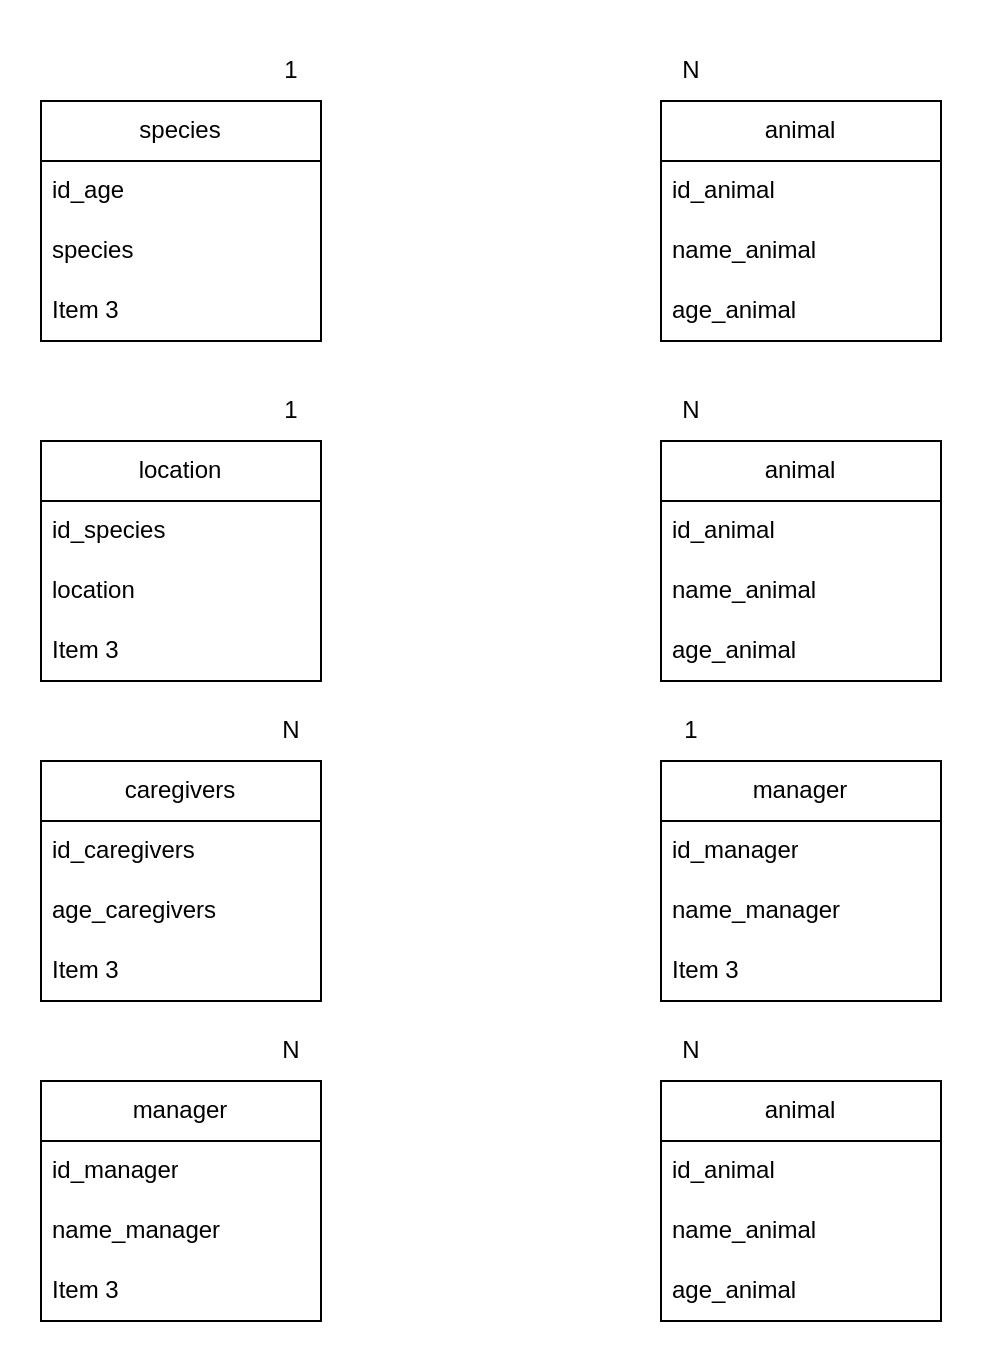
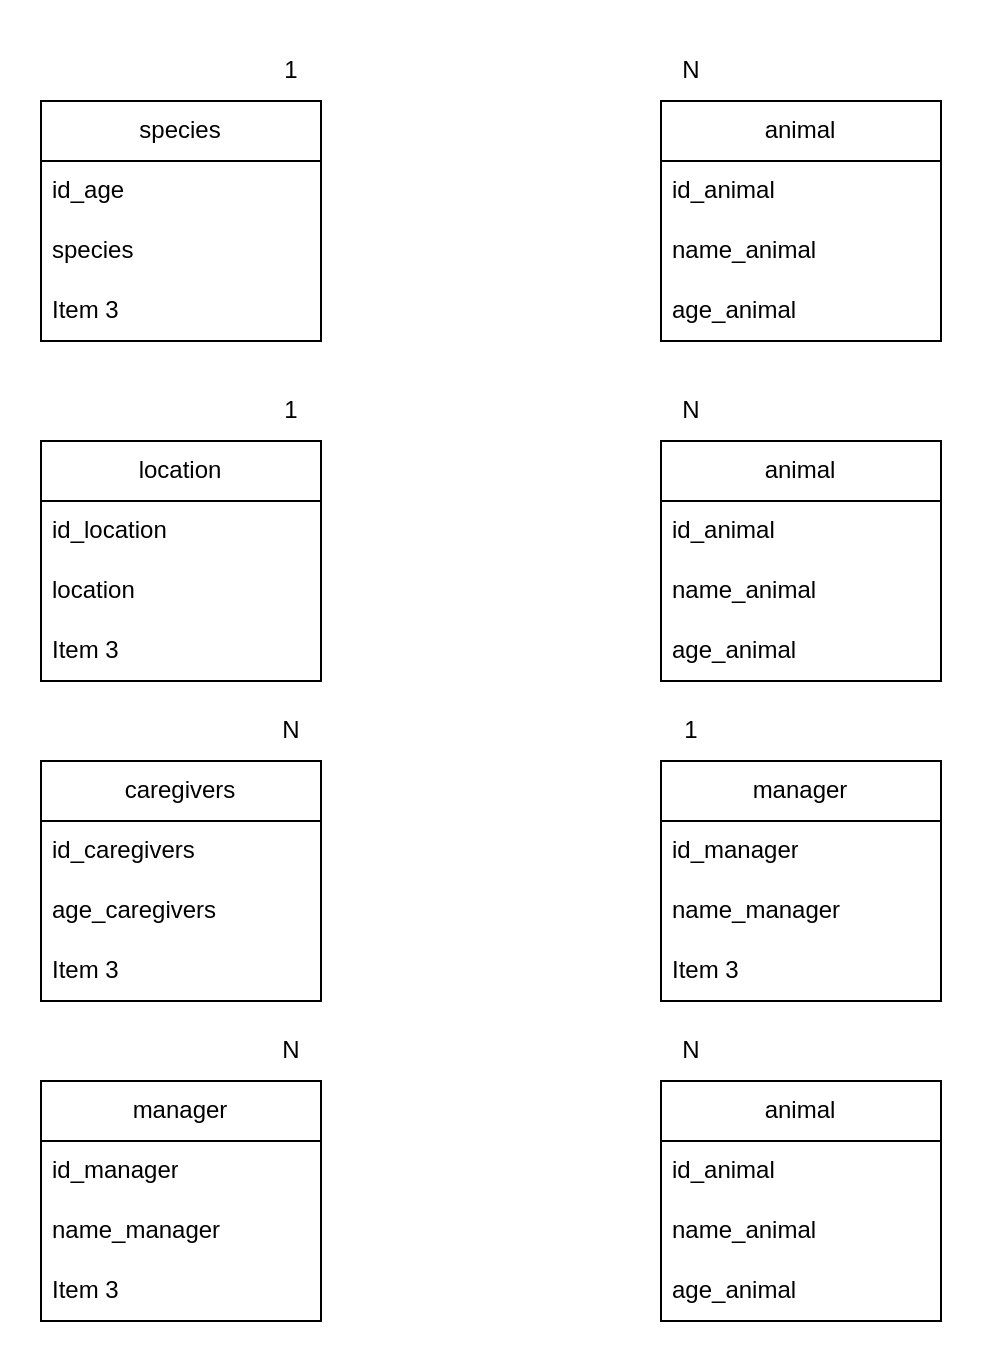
node "id_species": label "id_species" -> "id_location"
